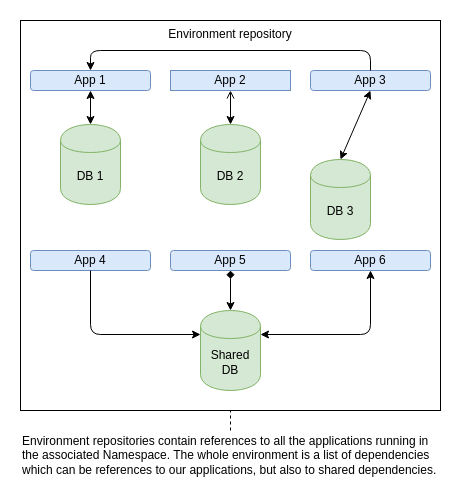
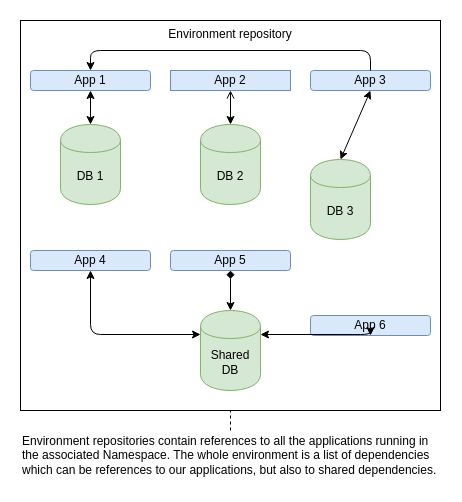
node "App 6": moved (371, 261) -> (371, 326)
edge "App 4" -> "Shared DB": arrowhead none -> classic
